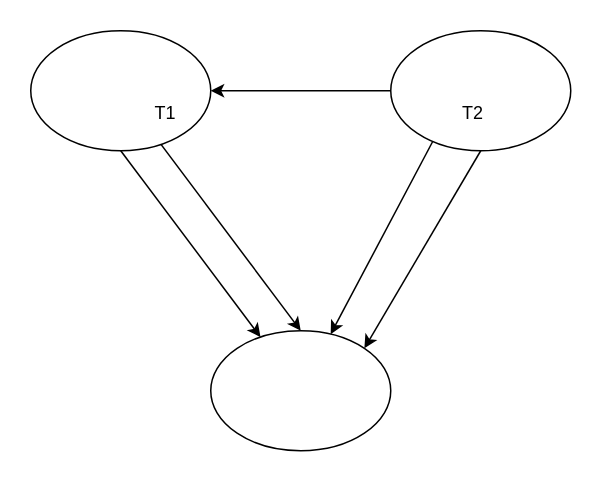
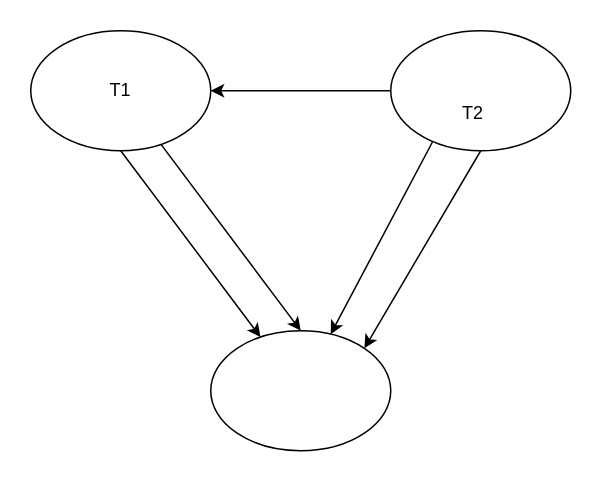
node "T1": moved (166, 113) -> (121, 91)
